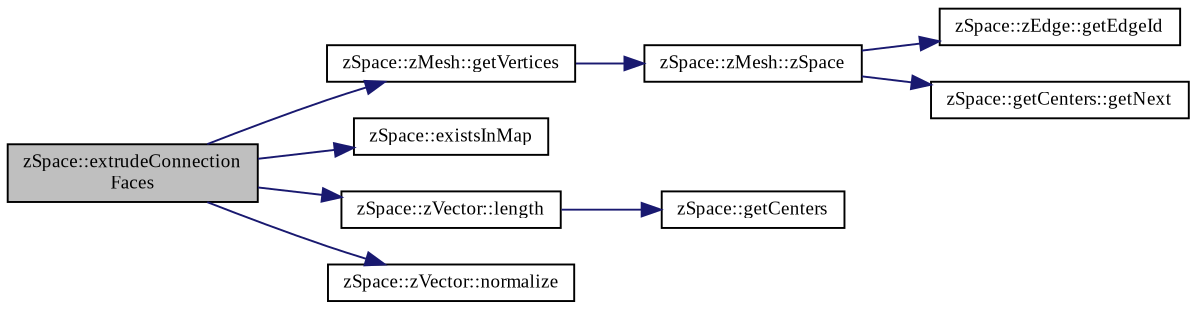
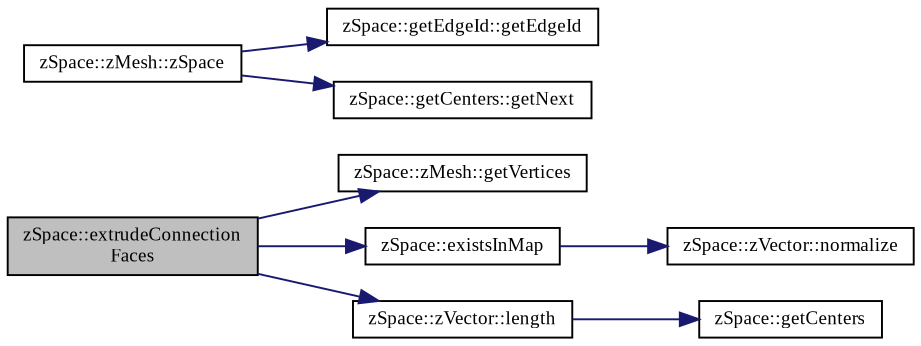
node "zSpace::zEdge::getEdgeId": label "zSpace::zEdge::getEdgeId" -> "zSpace::getEdgeId::getEdgeId"
edge "zSpace::zMesh::getVertices" -> "zSpace::zMesh::zSpace": removed
edge "zSpace::extrudeConnection Faces" -> "zSpace::zVector::normalize": now "zSpace::existsInMap" -> "zSpace::zVector::normalize"
